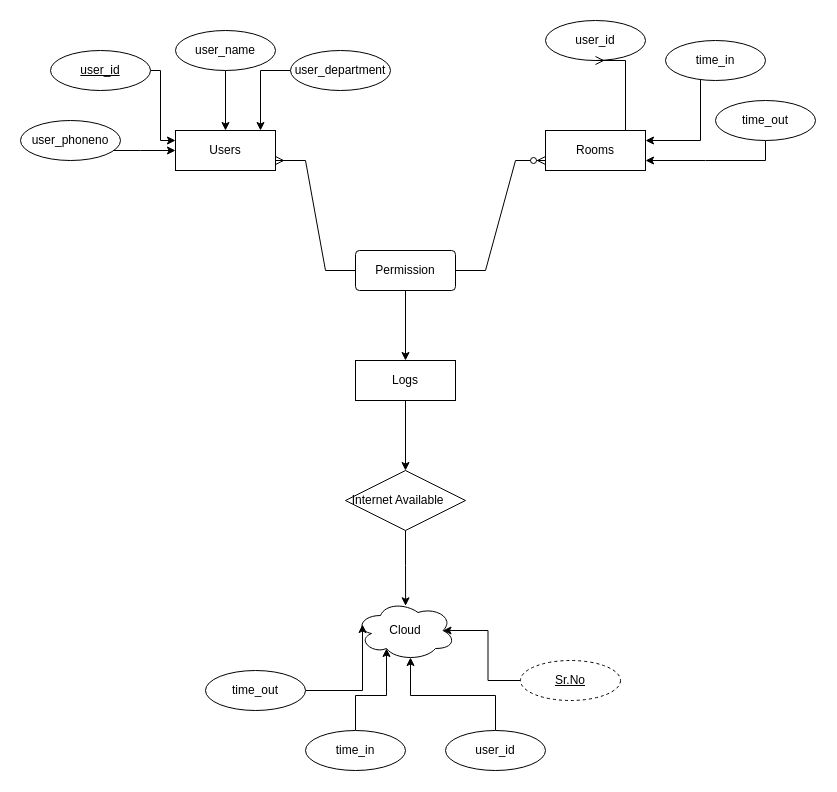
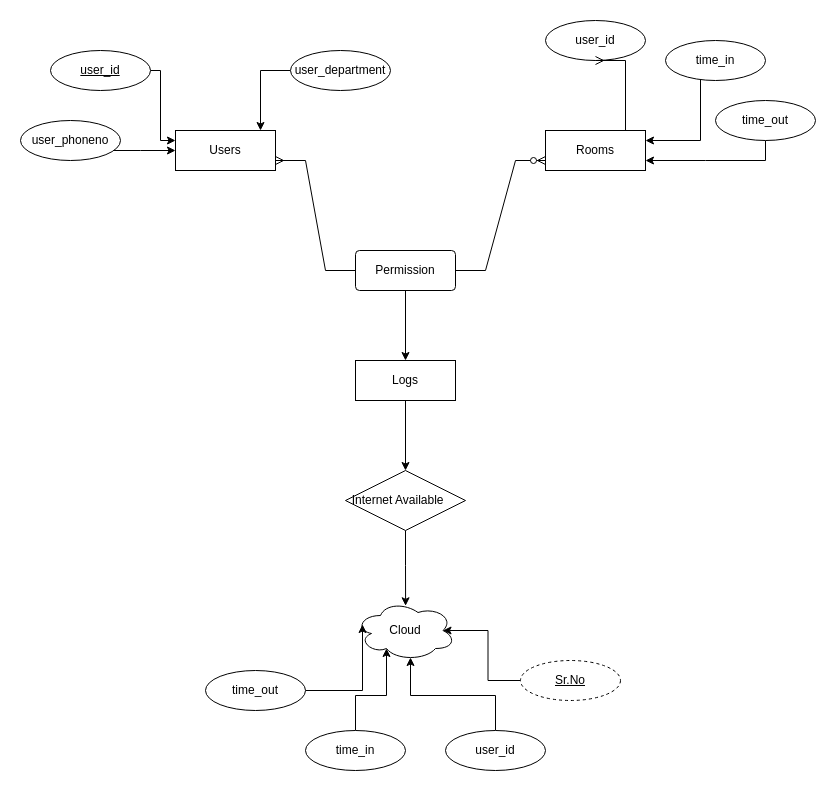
node "user_name": removed
edge "user_name" -> "Users": removed
